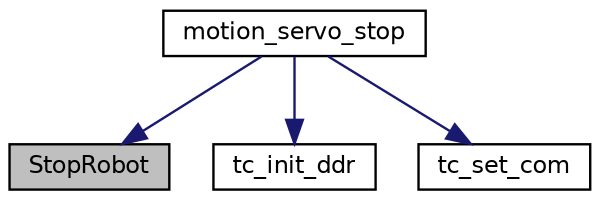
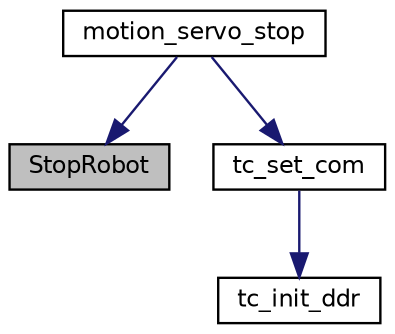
edge "motion_servo_stop" -> "tc_init_ddr": now "tc_set_com" -> "tc_init_ddr"
